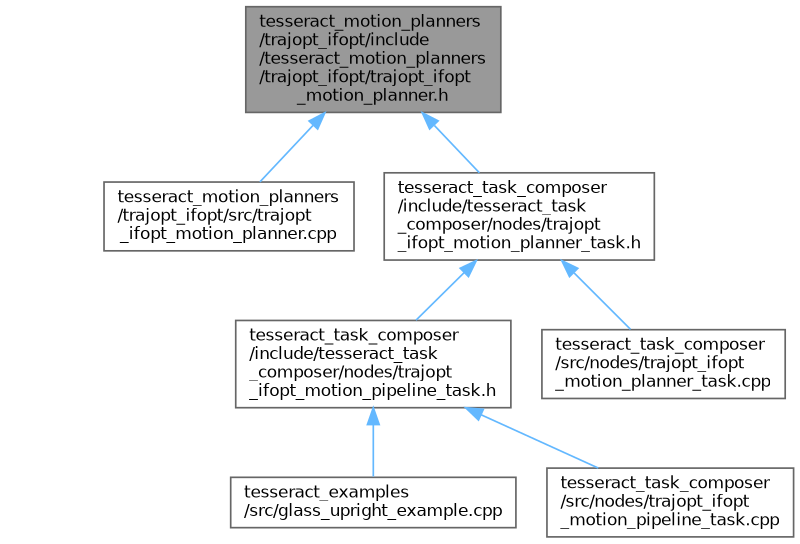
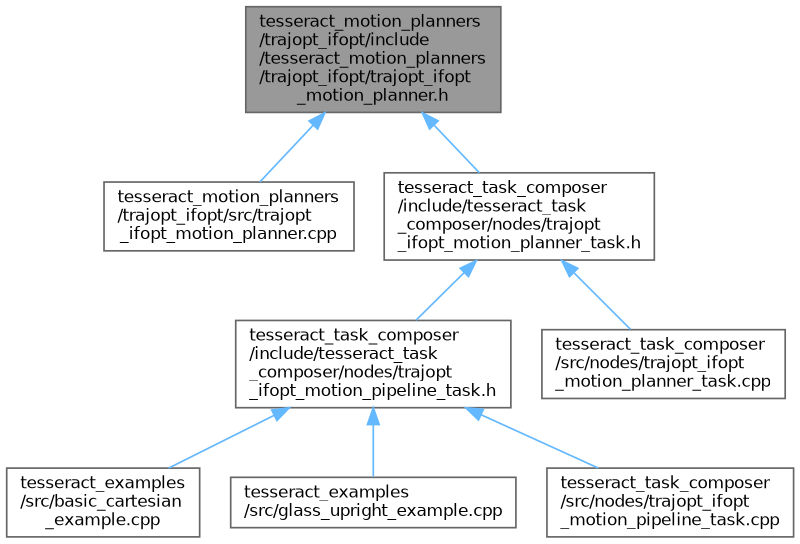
node "tesseract_examples /src/basic_cartesian _example.cpp": added
